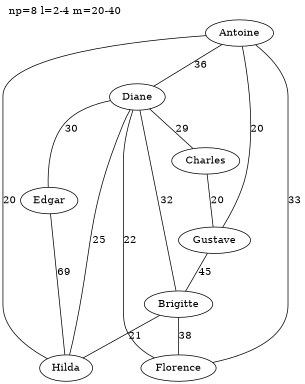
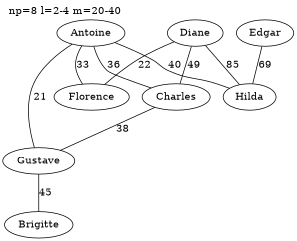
edge "Antoine" -- "Diane": now "Antoine" -- "Charles"
edge "Diane" -- "Charles": label "29" -> "49"
edge "Antoine" -- "Gustave": label "20" -> "21"
edge "Diane" -- "Edgar": removed, label "30"
edge "Antoine" -- "Hilda": label "20" -> "40"
edge "Diane" -- "Brigitte": removed, label "32"
edge "Charles" -- "Gustave": label "20" -> "38"
edge "Diane" -- "Hilda": label "25" -> "85"
edge "Brigitte" -- "Florence": removed, label "38"
edge "Brigitte" -- "Hilda": removed, label "21"
